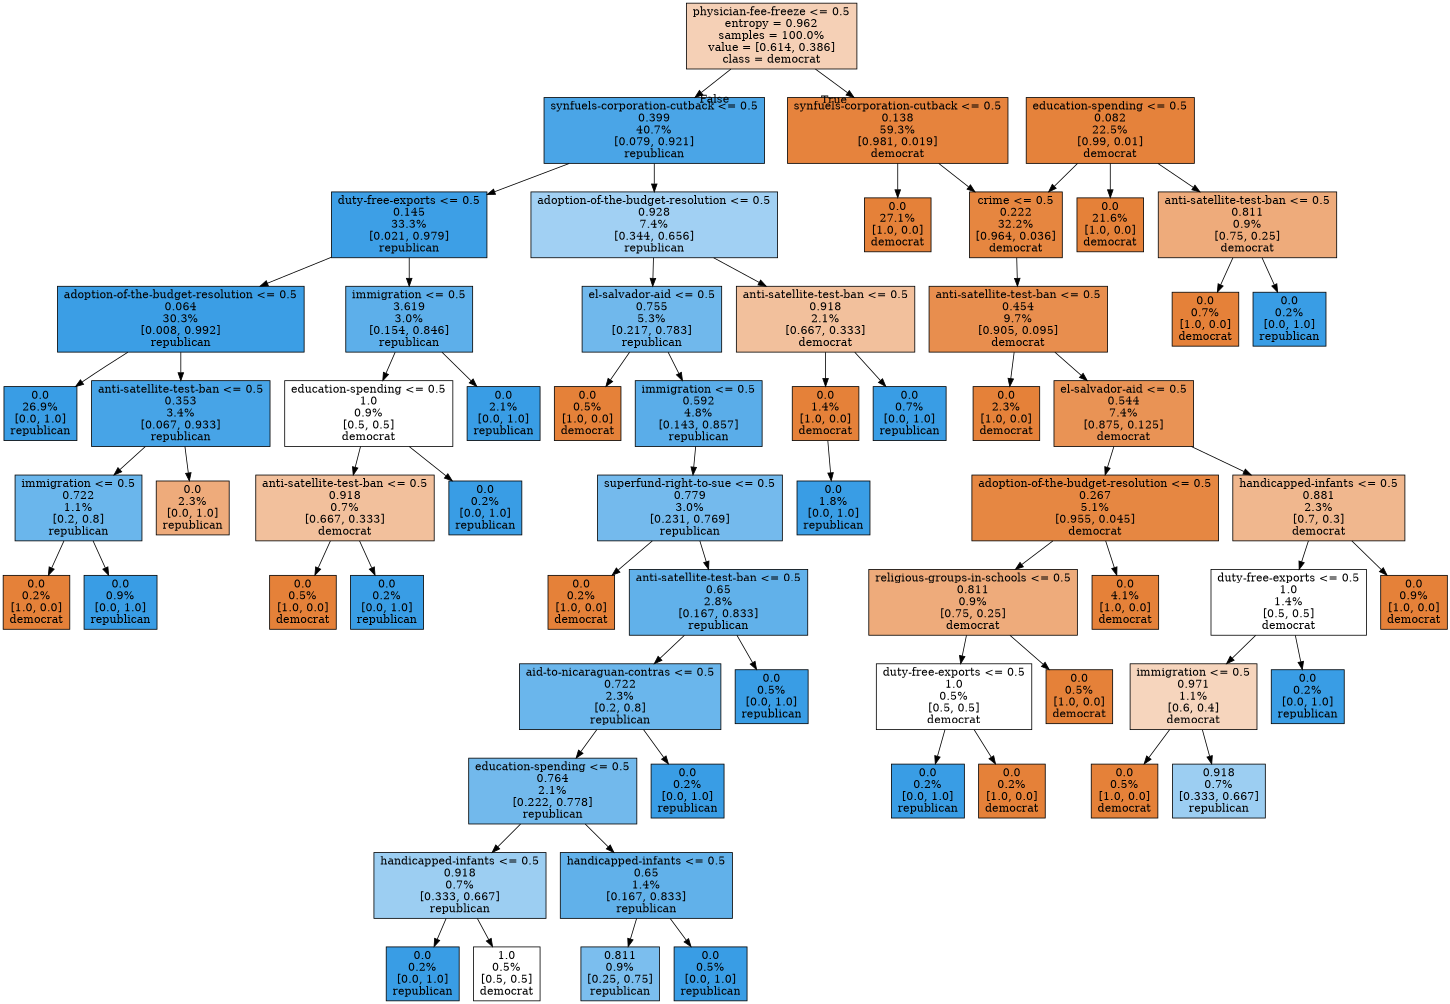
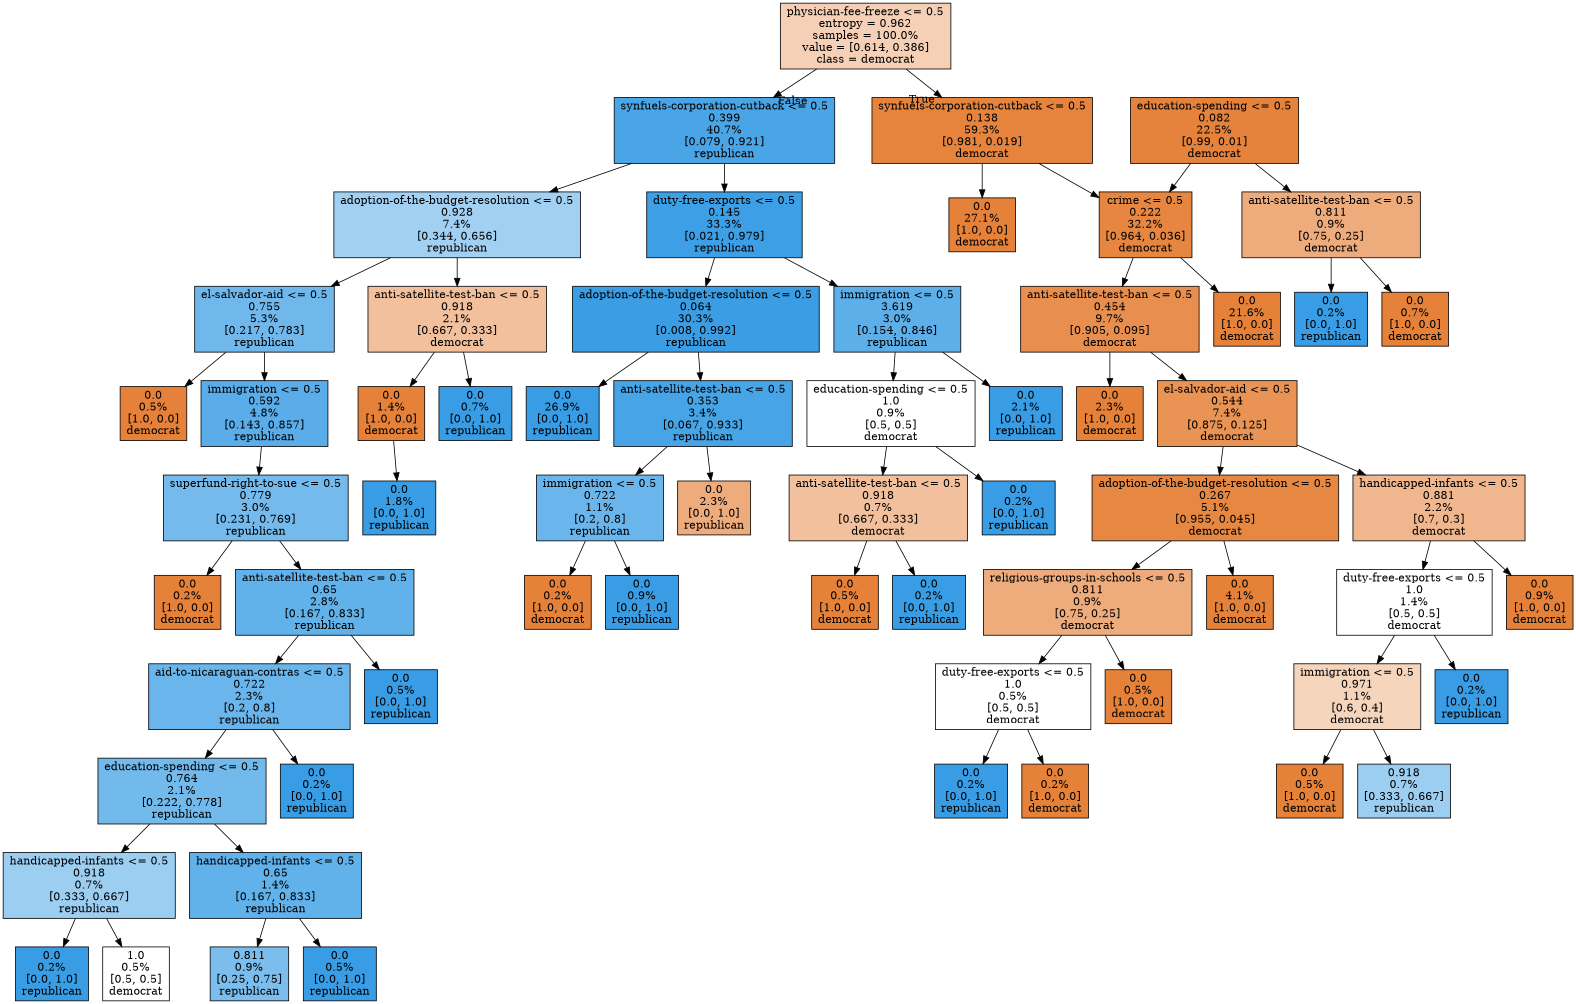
edge "education-spending <= 0.5 0.082 22.5% [0.99, 0.01] democrat" -> "0.0 21.6% [1.0, 0.0] democrat": now "crime <= 0.5 0.222 32.2% [0.964, 0.036] democrat" -> "0.0 21.6% [1.0, 0.0] democrat"
node "handicapped-infants <= 0.5 0.881 2.3% [0.7, 0.3] democrat": label "handicapped-infants <= 0.5 0.881 2.3% [0.7, 0.3] democrat" -> "handicapped-infants <= 0.5 0.881 2.2% [0.7, 0.3] democrat"
